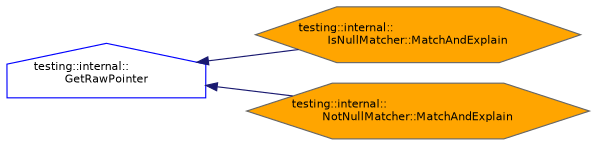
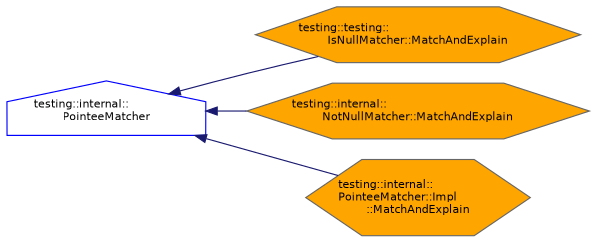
node "testing::internal:: IsNullMatcher::MatchAndExplain": label "testing::internal:: IsNullMatcher::MatchAndExplain" -> "testing::testing:: IsNullMatcher::MatchAndExplain"
node "testing::internal:: GetRawPointer": label "testing::internal:: GetRawPointer" -> "testing::internal:: PointeeMatcher"
node "testing::internal:: PointeeMatcher::Impl ::MatchAndExplain": added
